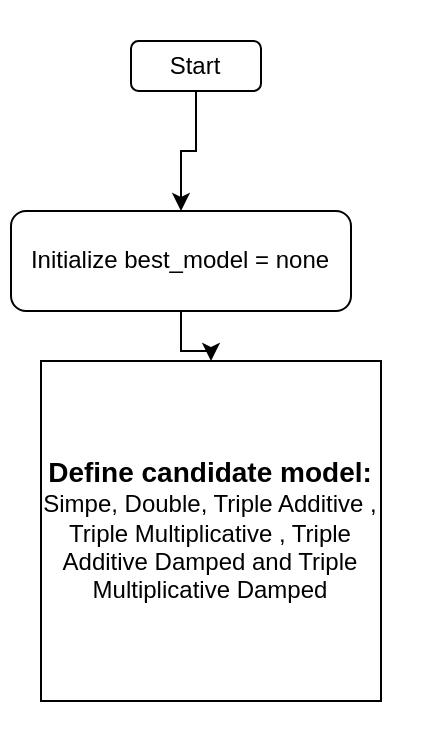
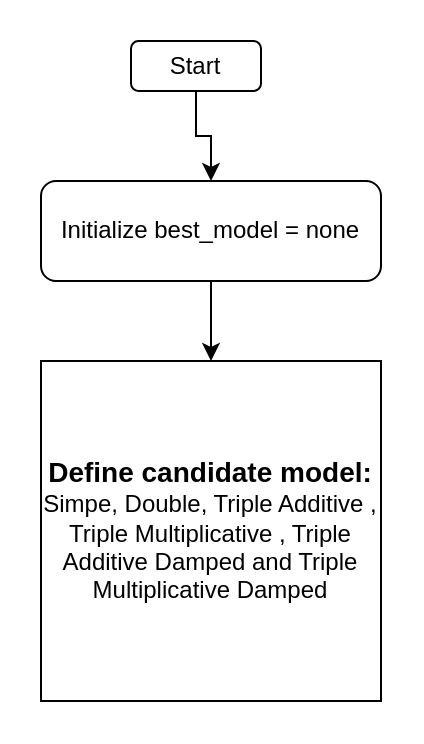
node "Initialize best_model = none": moved (181, 261) -> (211, 231)
